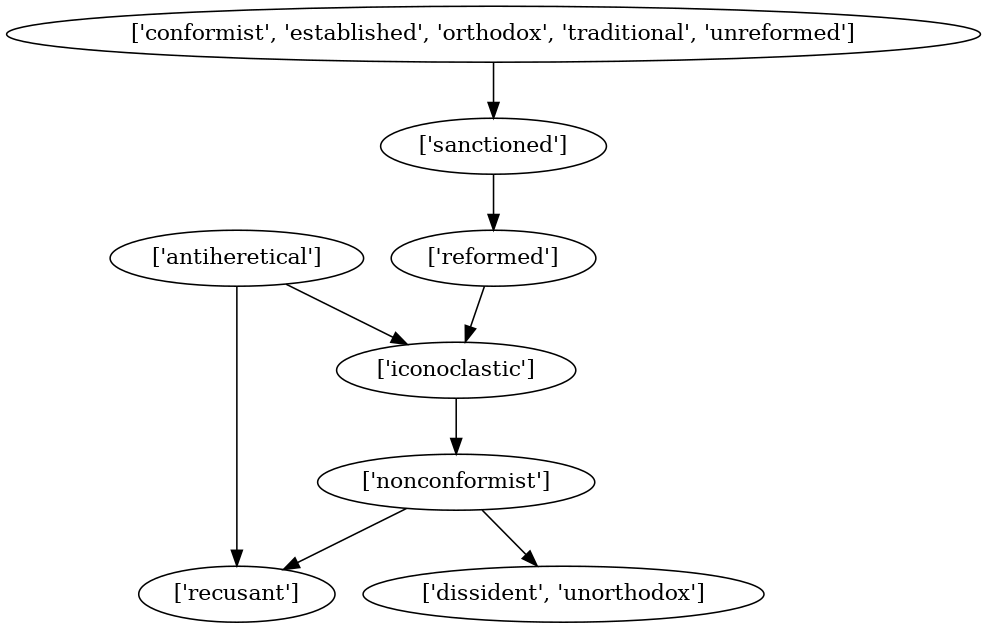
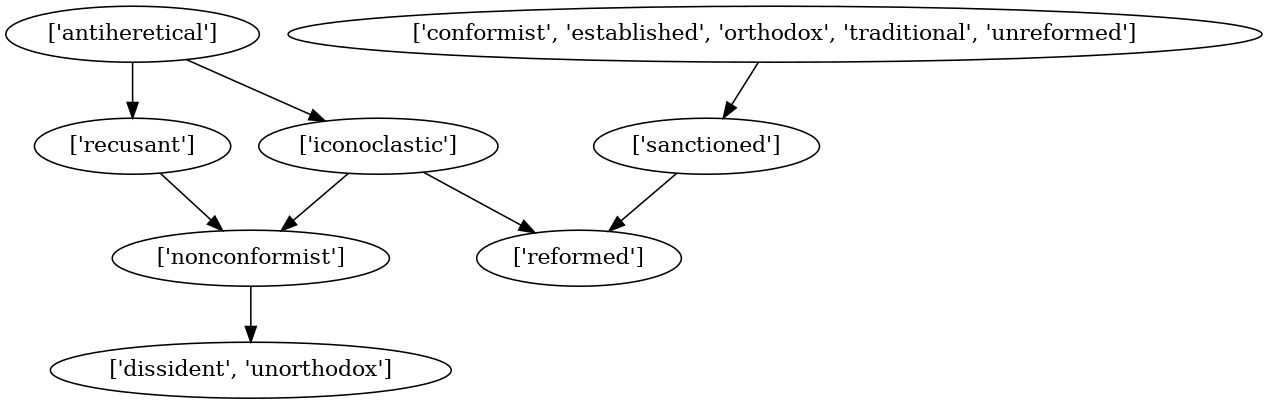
edge "['reformed']" -> "['iconoclastic']": reversed
edge "['nonconformist']" -> "['recusant']": reversed
